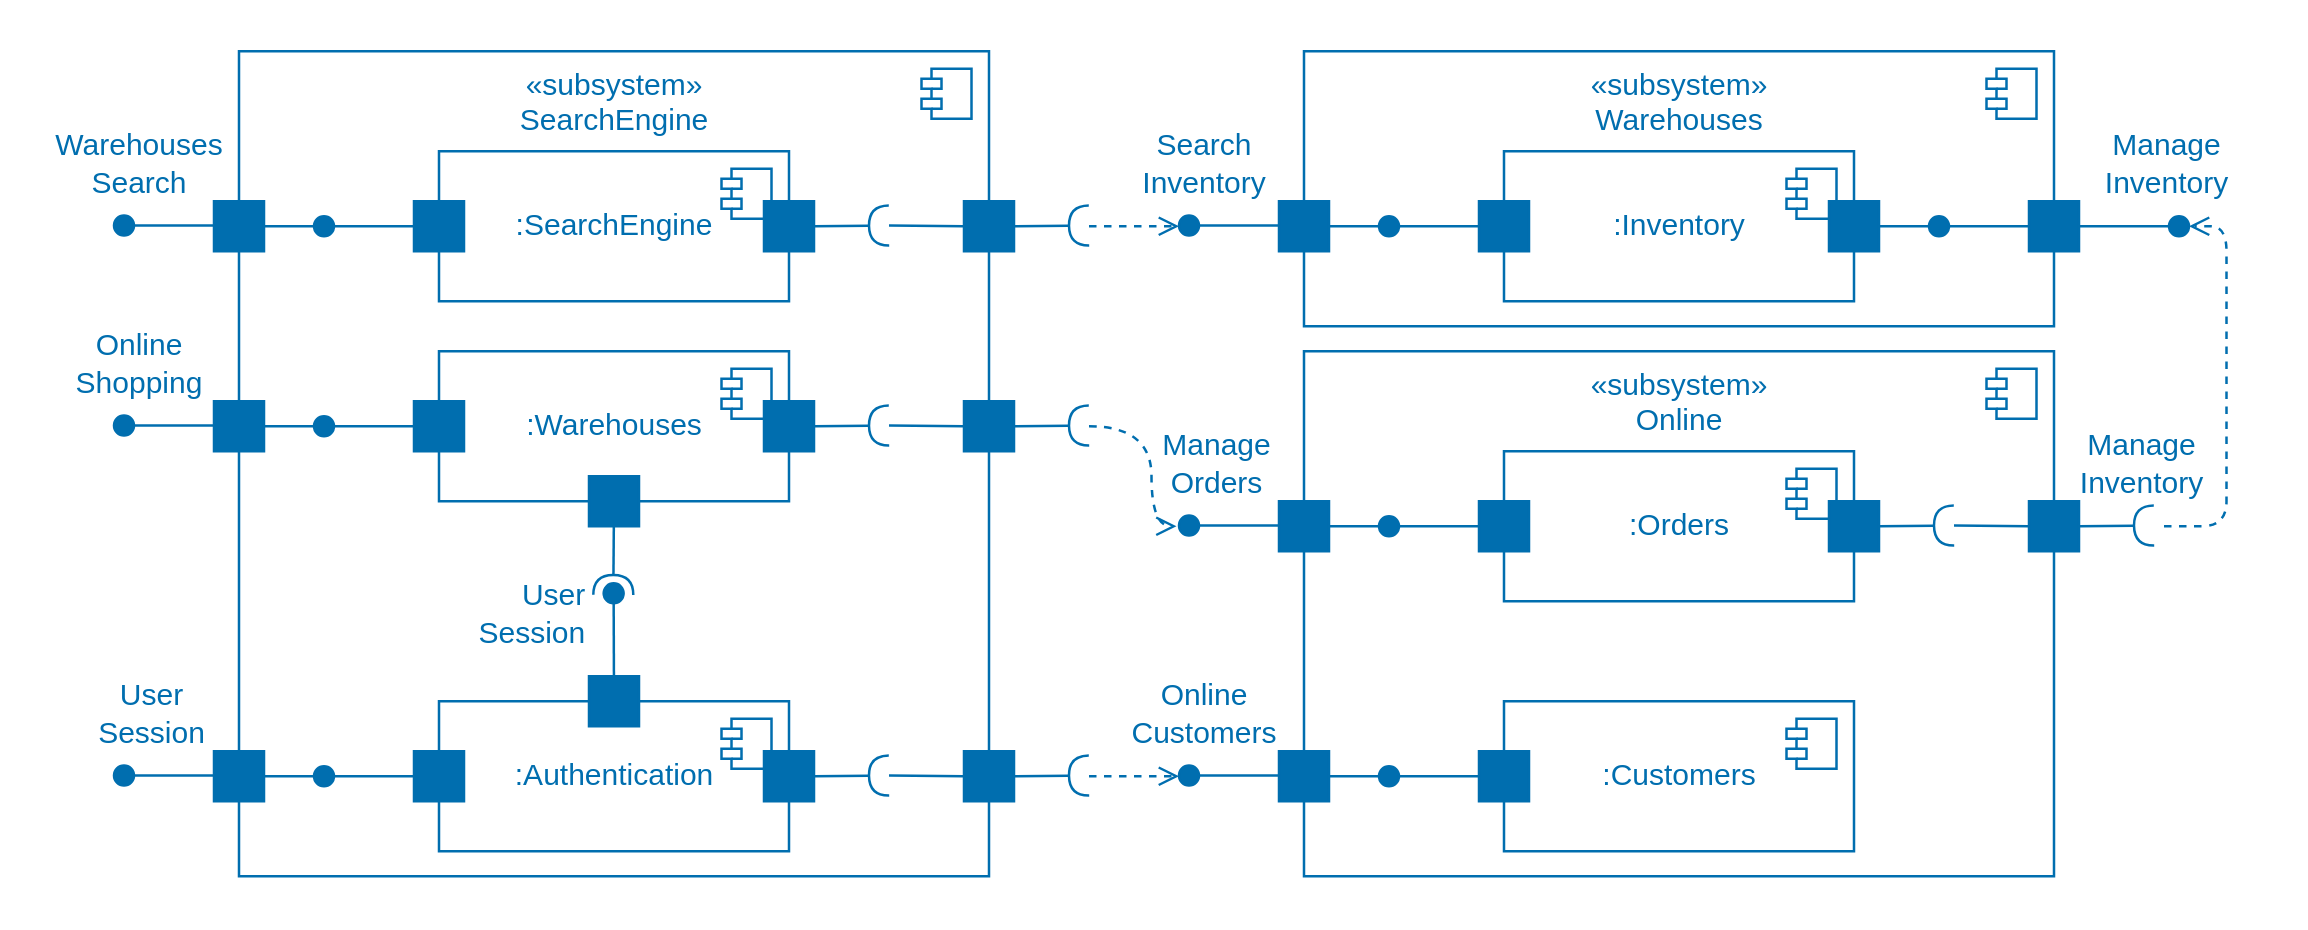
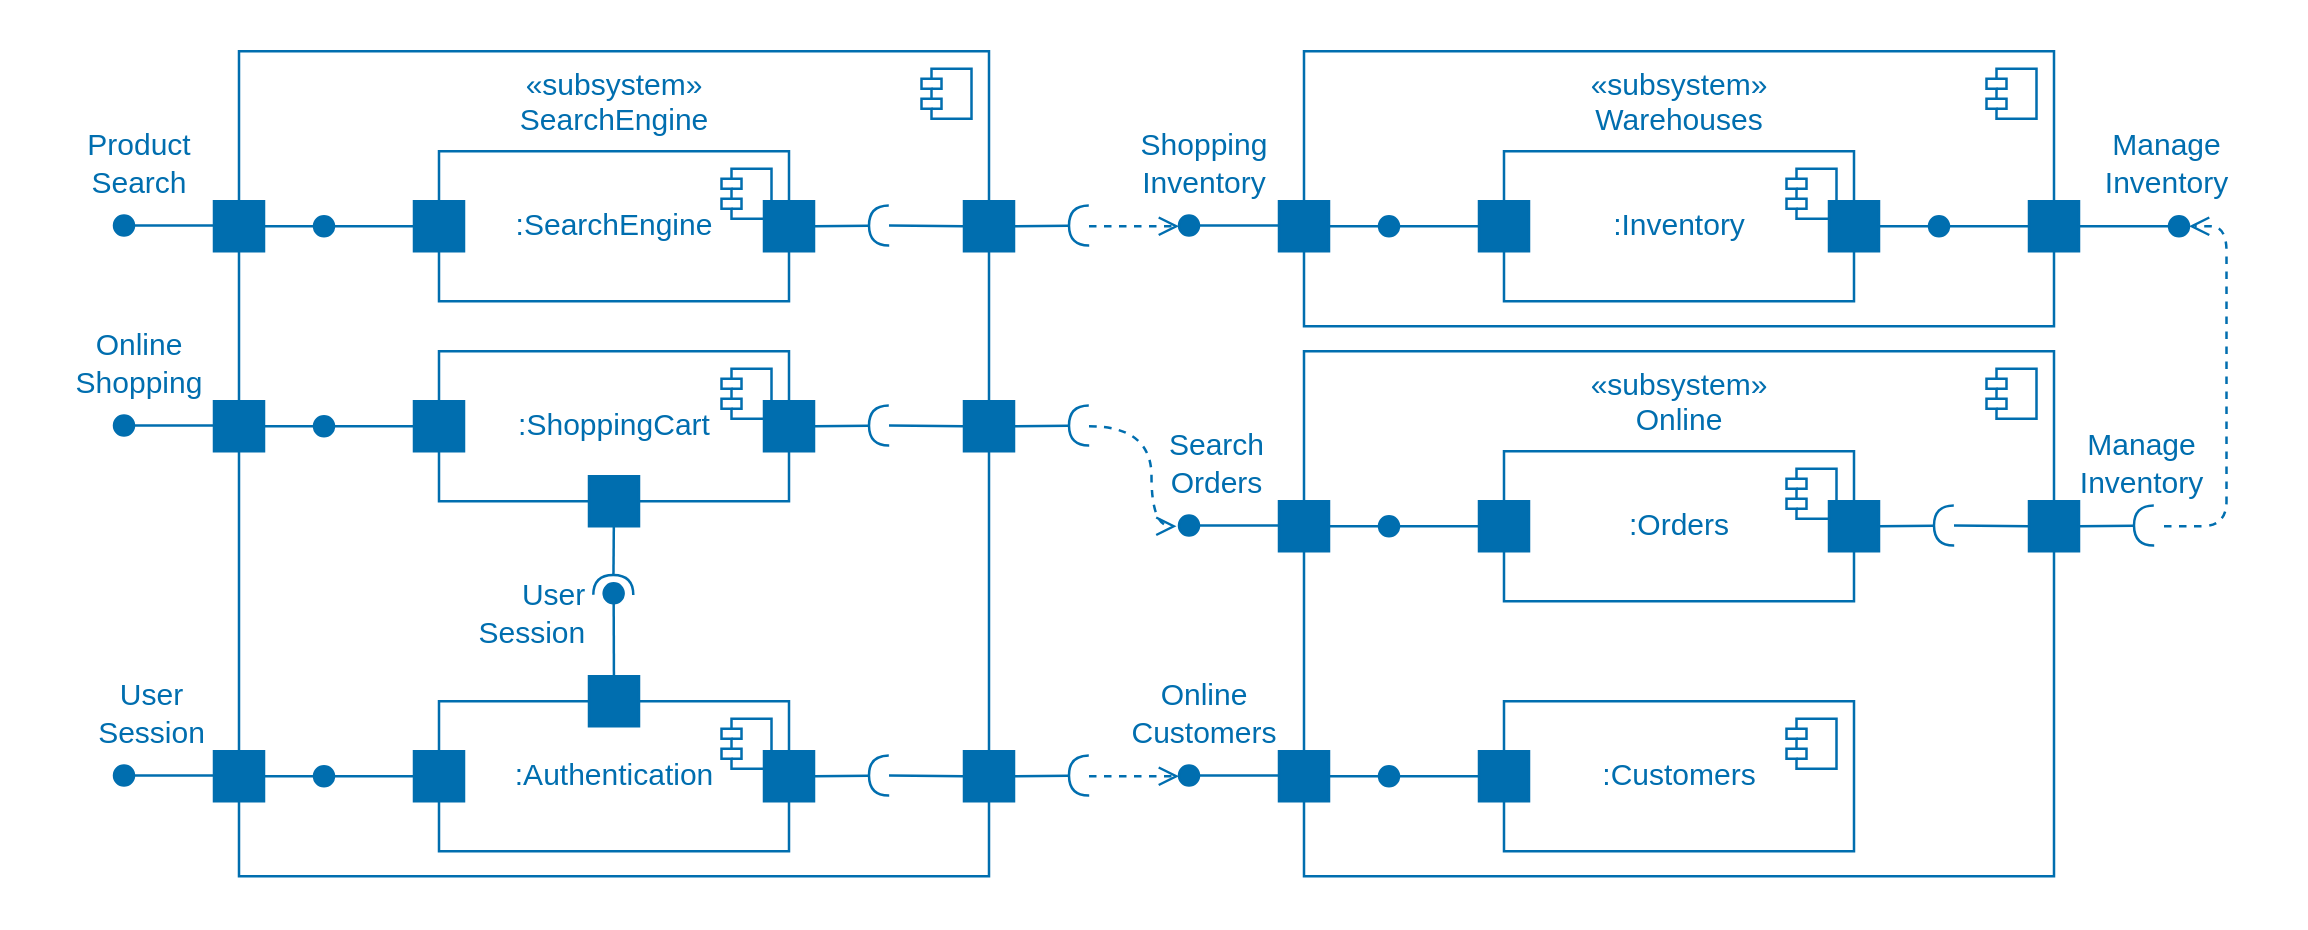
node "Warehouses Search": label "Warehouses Search" -> "Product Search"
node "Search Inventory": label "Search Inventory" -> "Shopping Inventory"
node ":Warehouses": label ":Warehouses" -> ":ShoppingCart"
node "Manage Orders": label "Manage Orders" -> "Search Orders"
